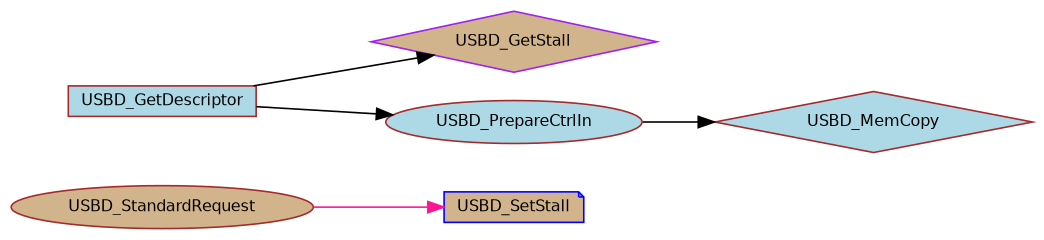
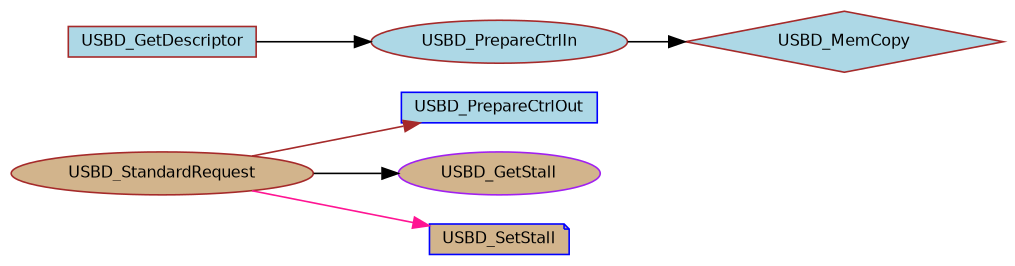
node "USBD_GetStall": shape diamond -> ellipse
edge "USBD_GetDescriptor" -> "USBD_GetStall": now "USBD_StandardRequest" -> "USBD_GetStall"
node "USBD_PrepareCtrlOut": added
